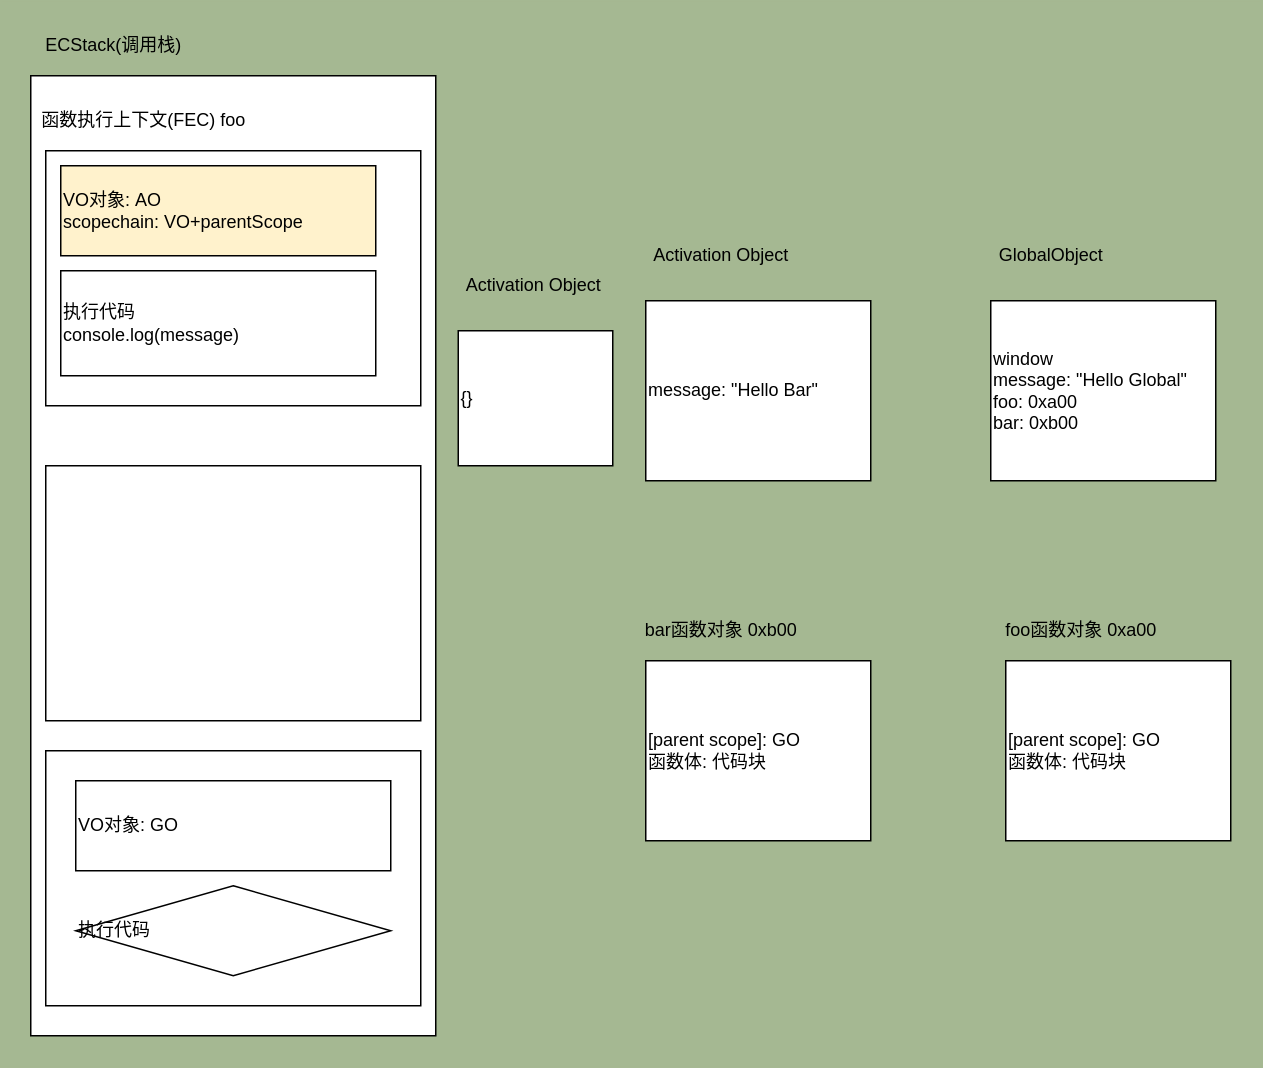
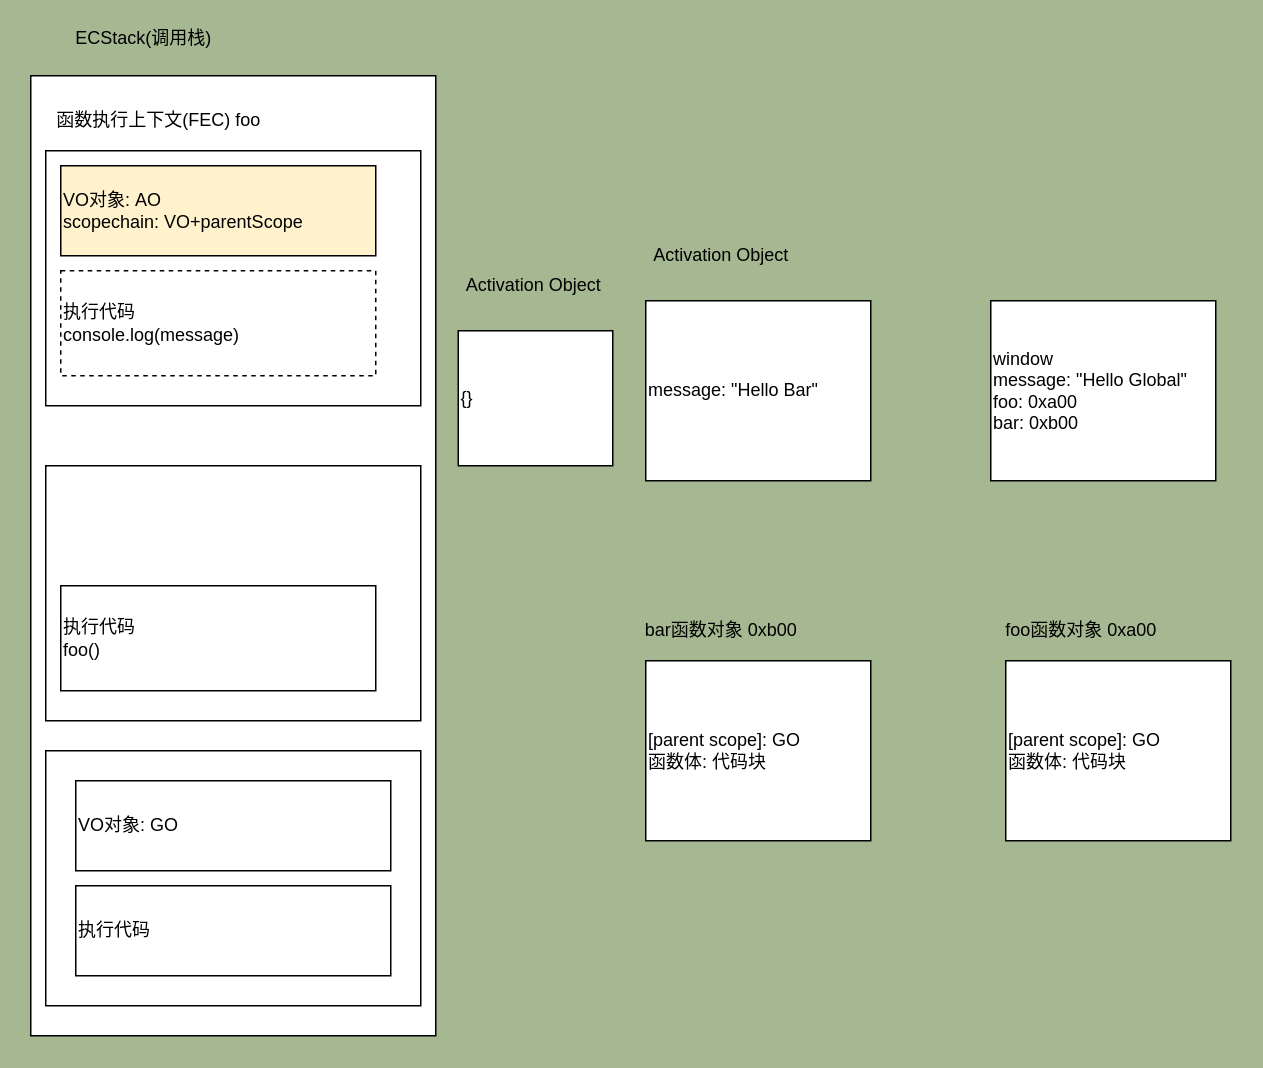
node "ECStack(调用栈)": moved (113, 46) -> (143, 38)
node "函数执行上下文(FEC) foo": moved (143, 121) -> (158, 121)
node "GlobalObject": removed
node "执行代码 console.log(message)": style solid -> dashed
node "执行代码 foo()": added
node "执行代码": shape diamond -> rectangle
